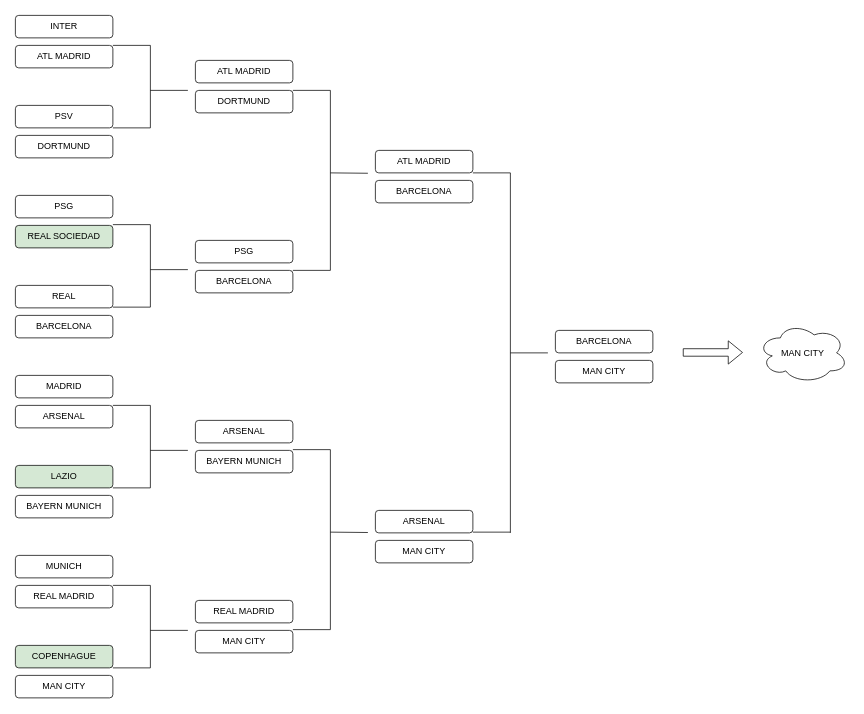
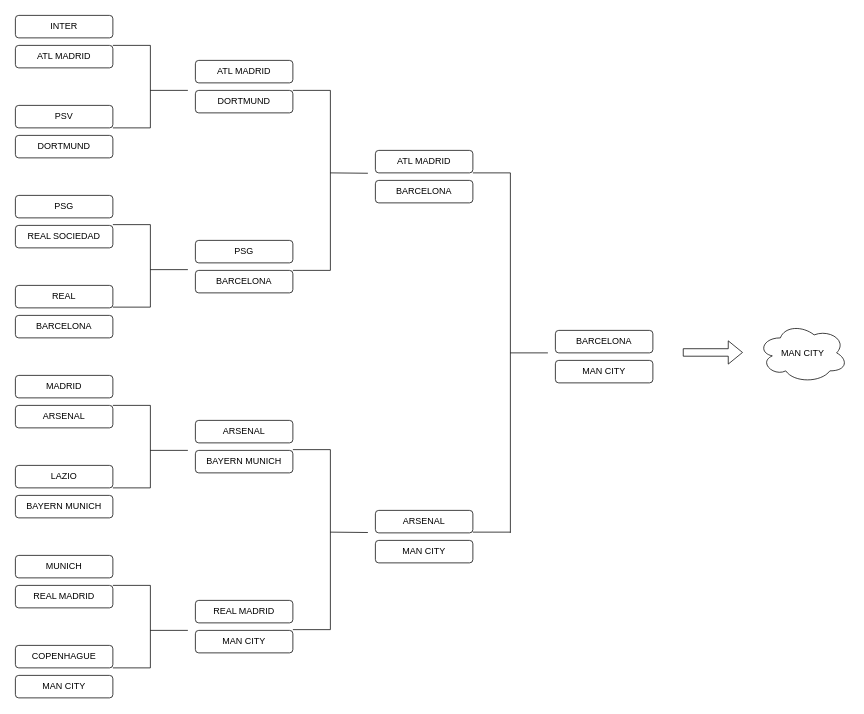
node "REAL SOCIEDAD": fillcolor #d5e8d4 -> #ffffff
node "LAZIO": fillcolor #d5e8d4 -> #ffffff
node "COPENHAGUE": fillcolor #d5e8d4 -> #ffffff
